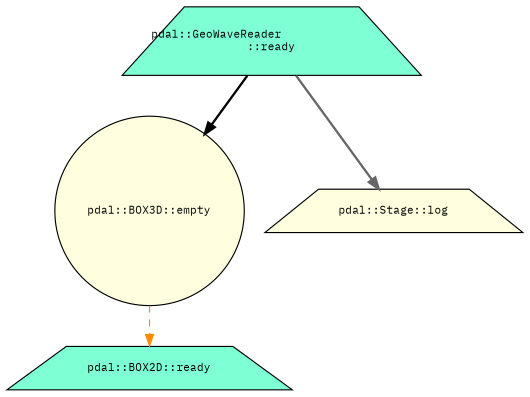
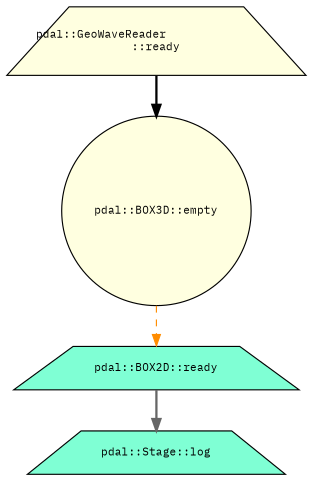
node "pdal::GeoWaveReader ::ready": fillcolor aquamarine -> lightyellow
edge "pdal::GeoWaveReader ::ready" -> "pdal::Stage::log": now "pdal::BOX2D::ready" -> "pdal::Stage::log"
node "pdal::Stage::log": fillcolor lightyellow -> aquamarine
